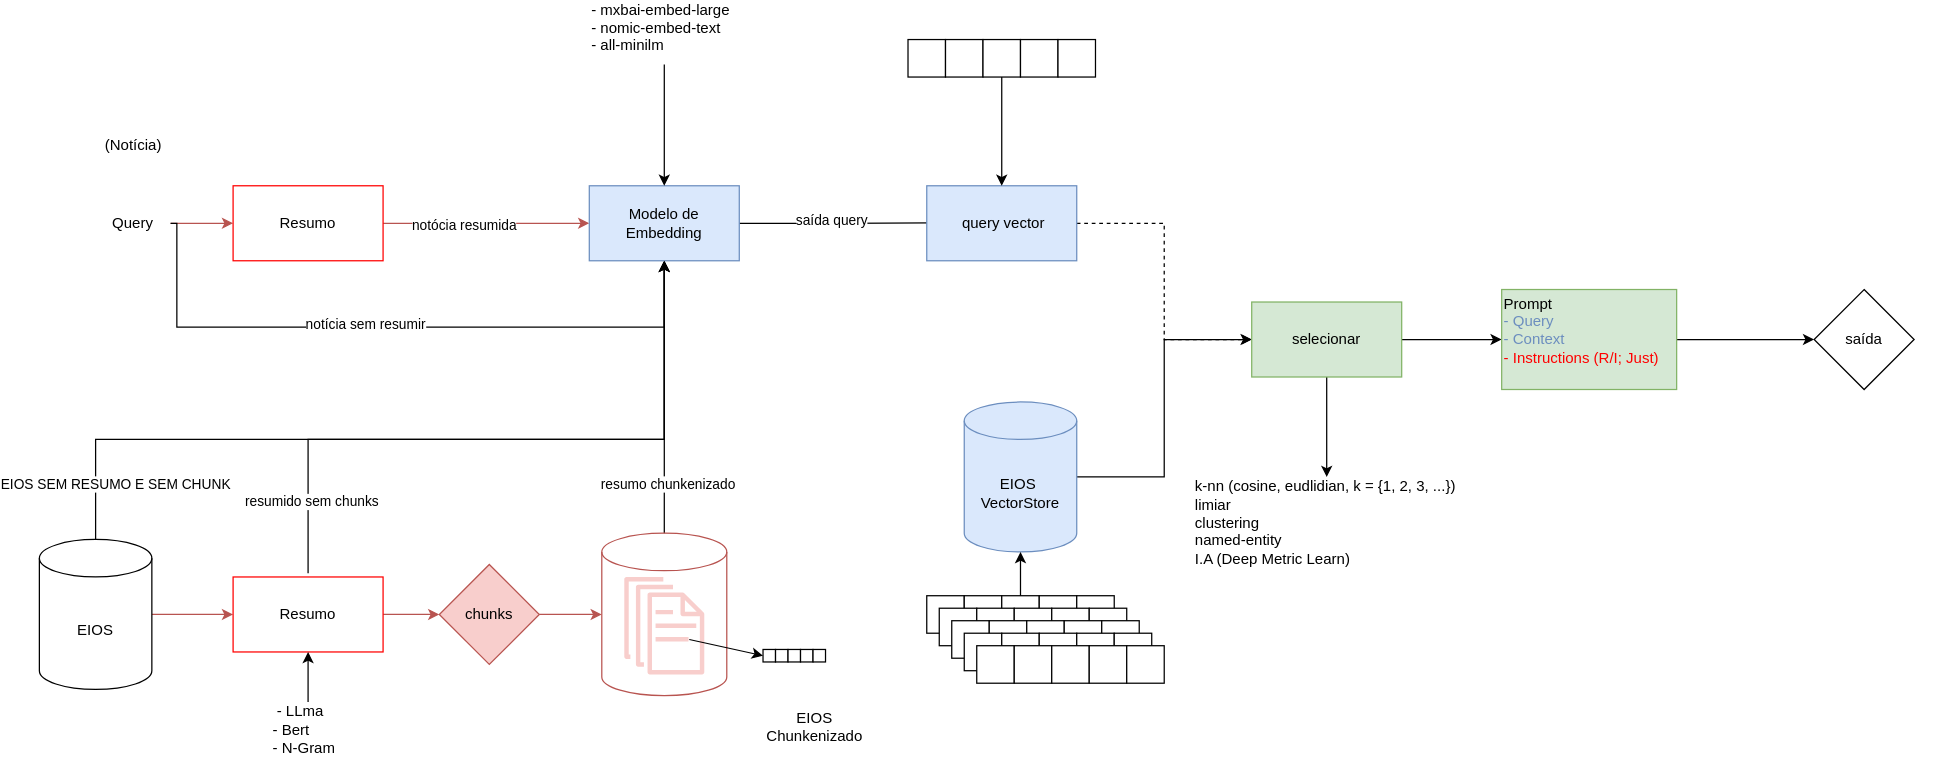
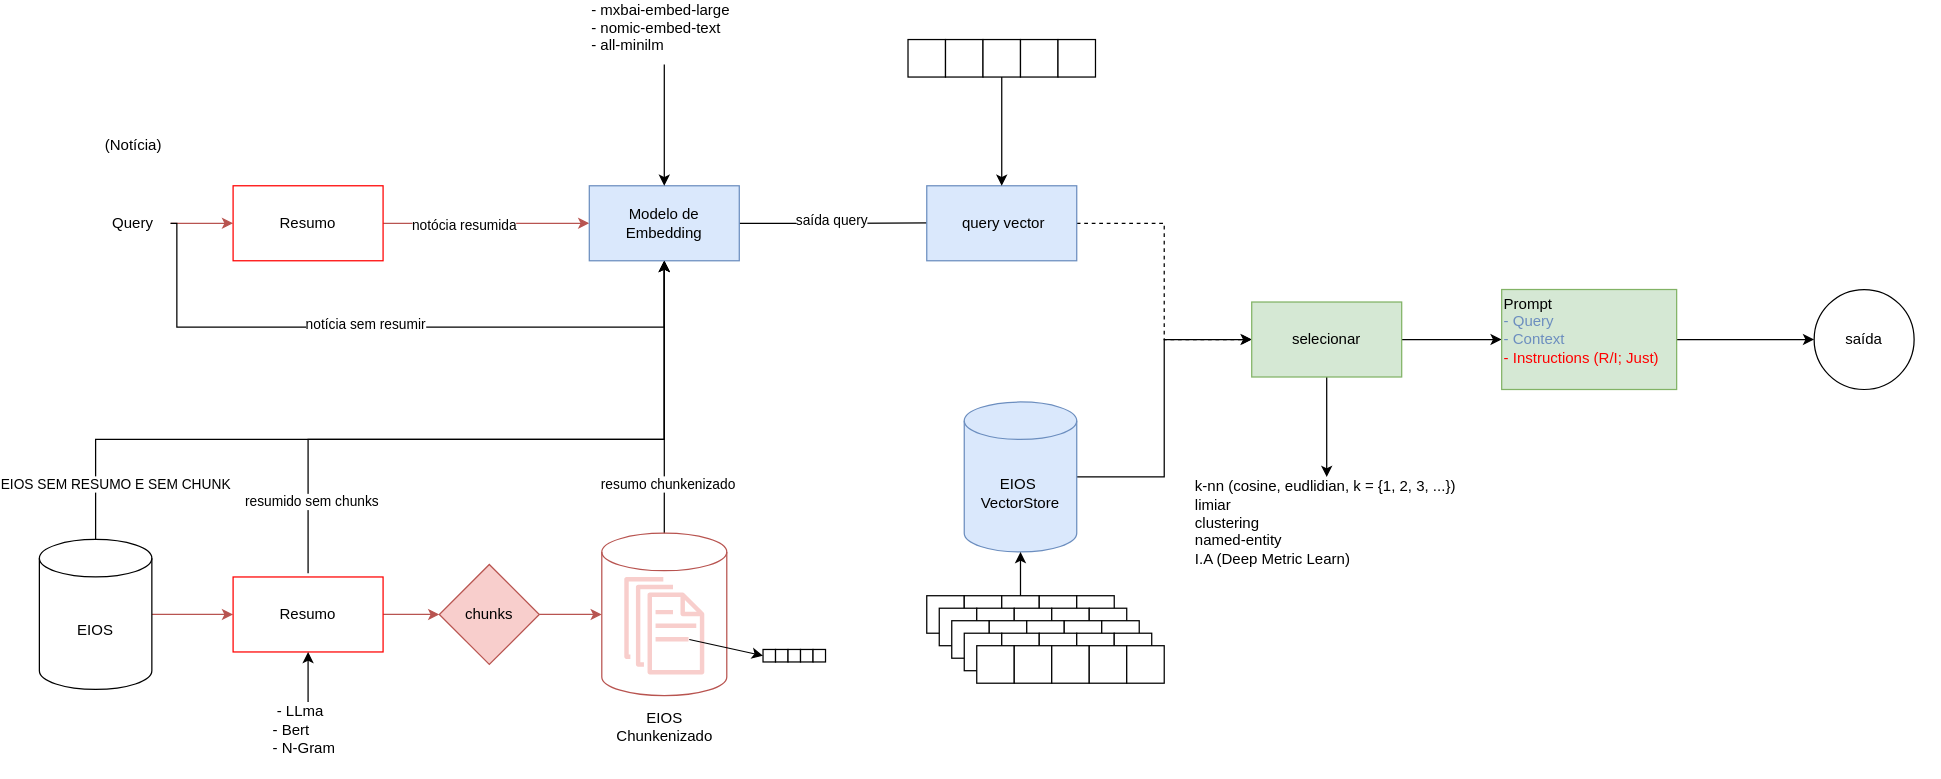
node "saída": shape diamond -> ellipse
node "EIOS Chunkenizado": moved (814, 727) -> (664, 727)
